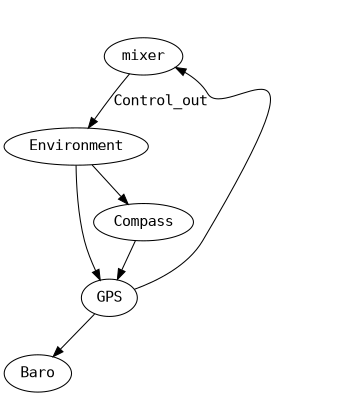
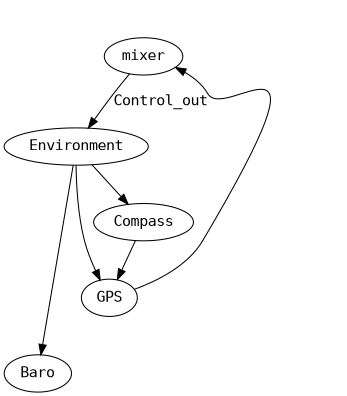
edge "GPS" -> "Baro": now "Environment" -> "Baro"
